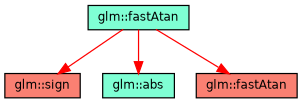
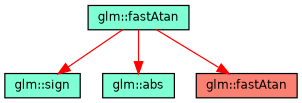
node "glm::sign": fillcolor salmon -> aquamarine
